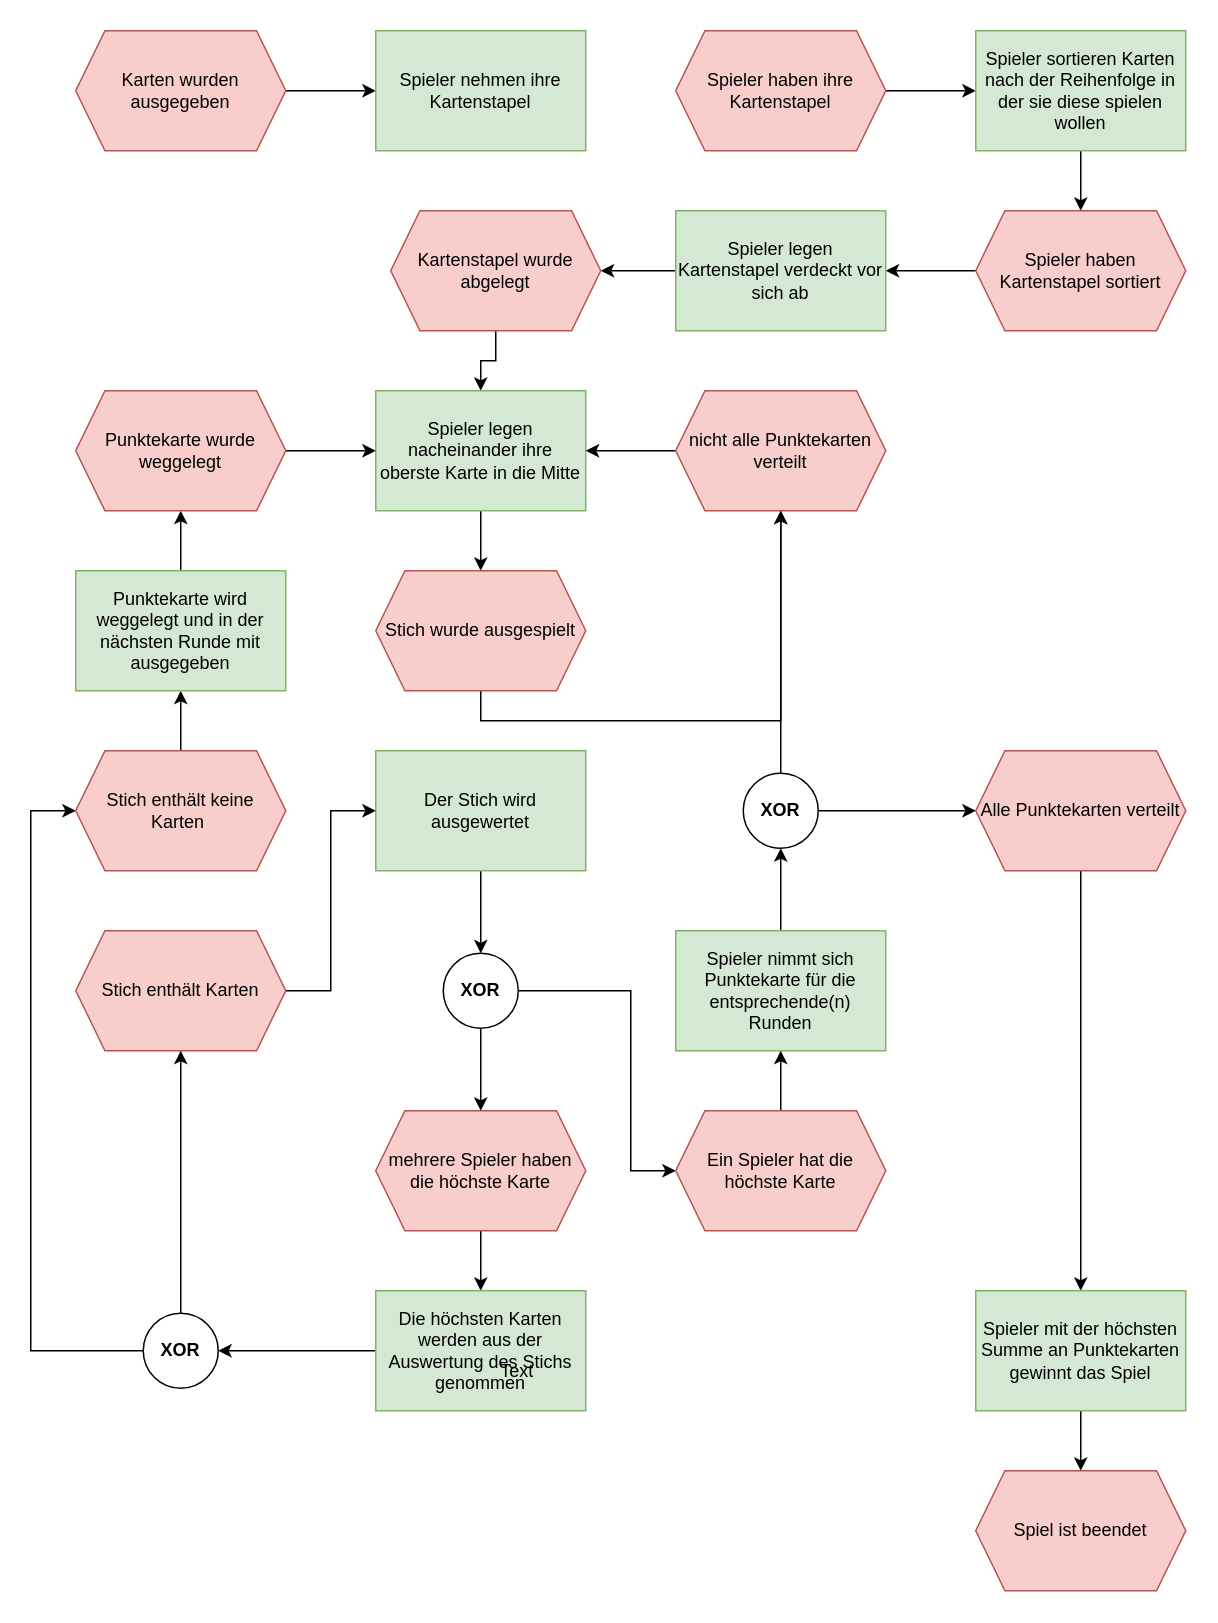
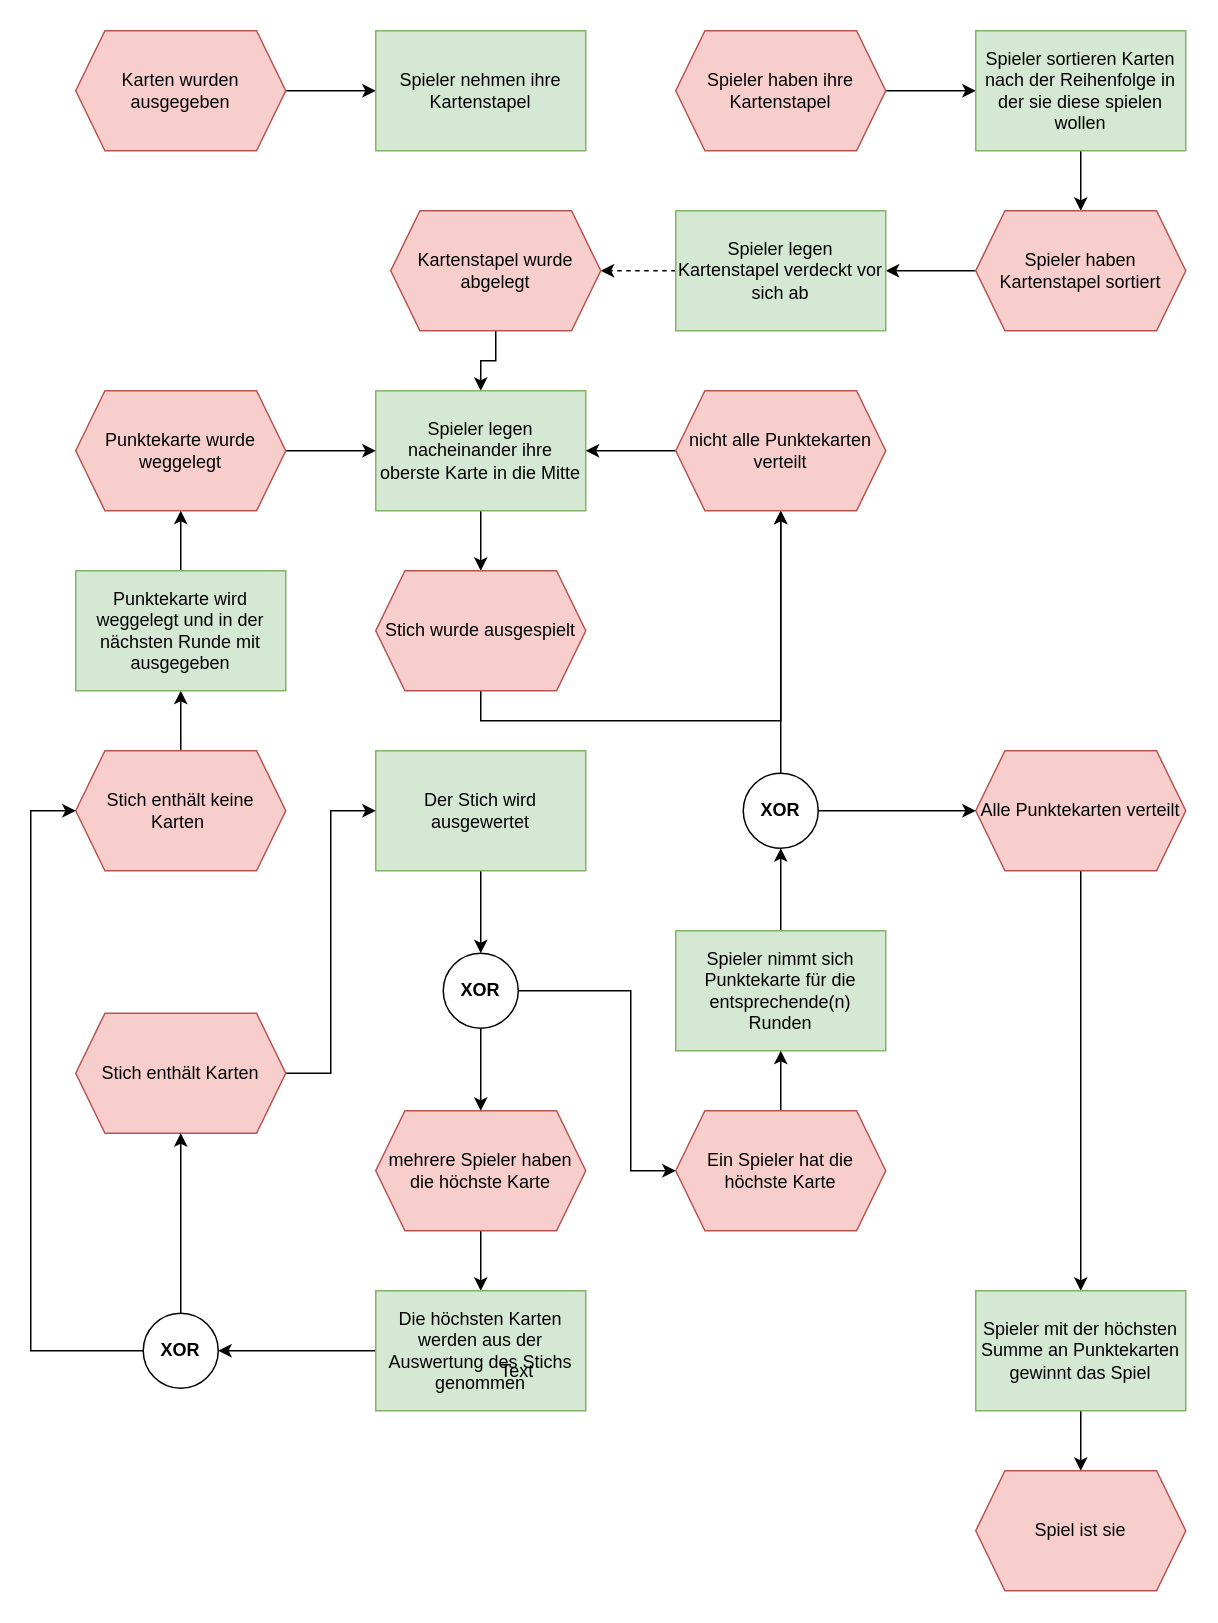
edge "Spieler legen Kartenstapel verdeckt vor sich ab" -> "Kartenstapel wurde abgelegt": style solid -> dashed
node "Stich enthält Karten": moved (181, 991) -> (181, 1073)
node "Spiel ist beendet": label "Spiel ist beendet" -> "Spiel ist sie"
